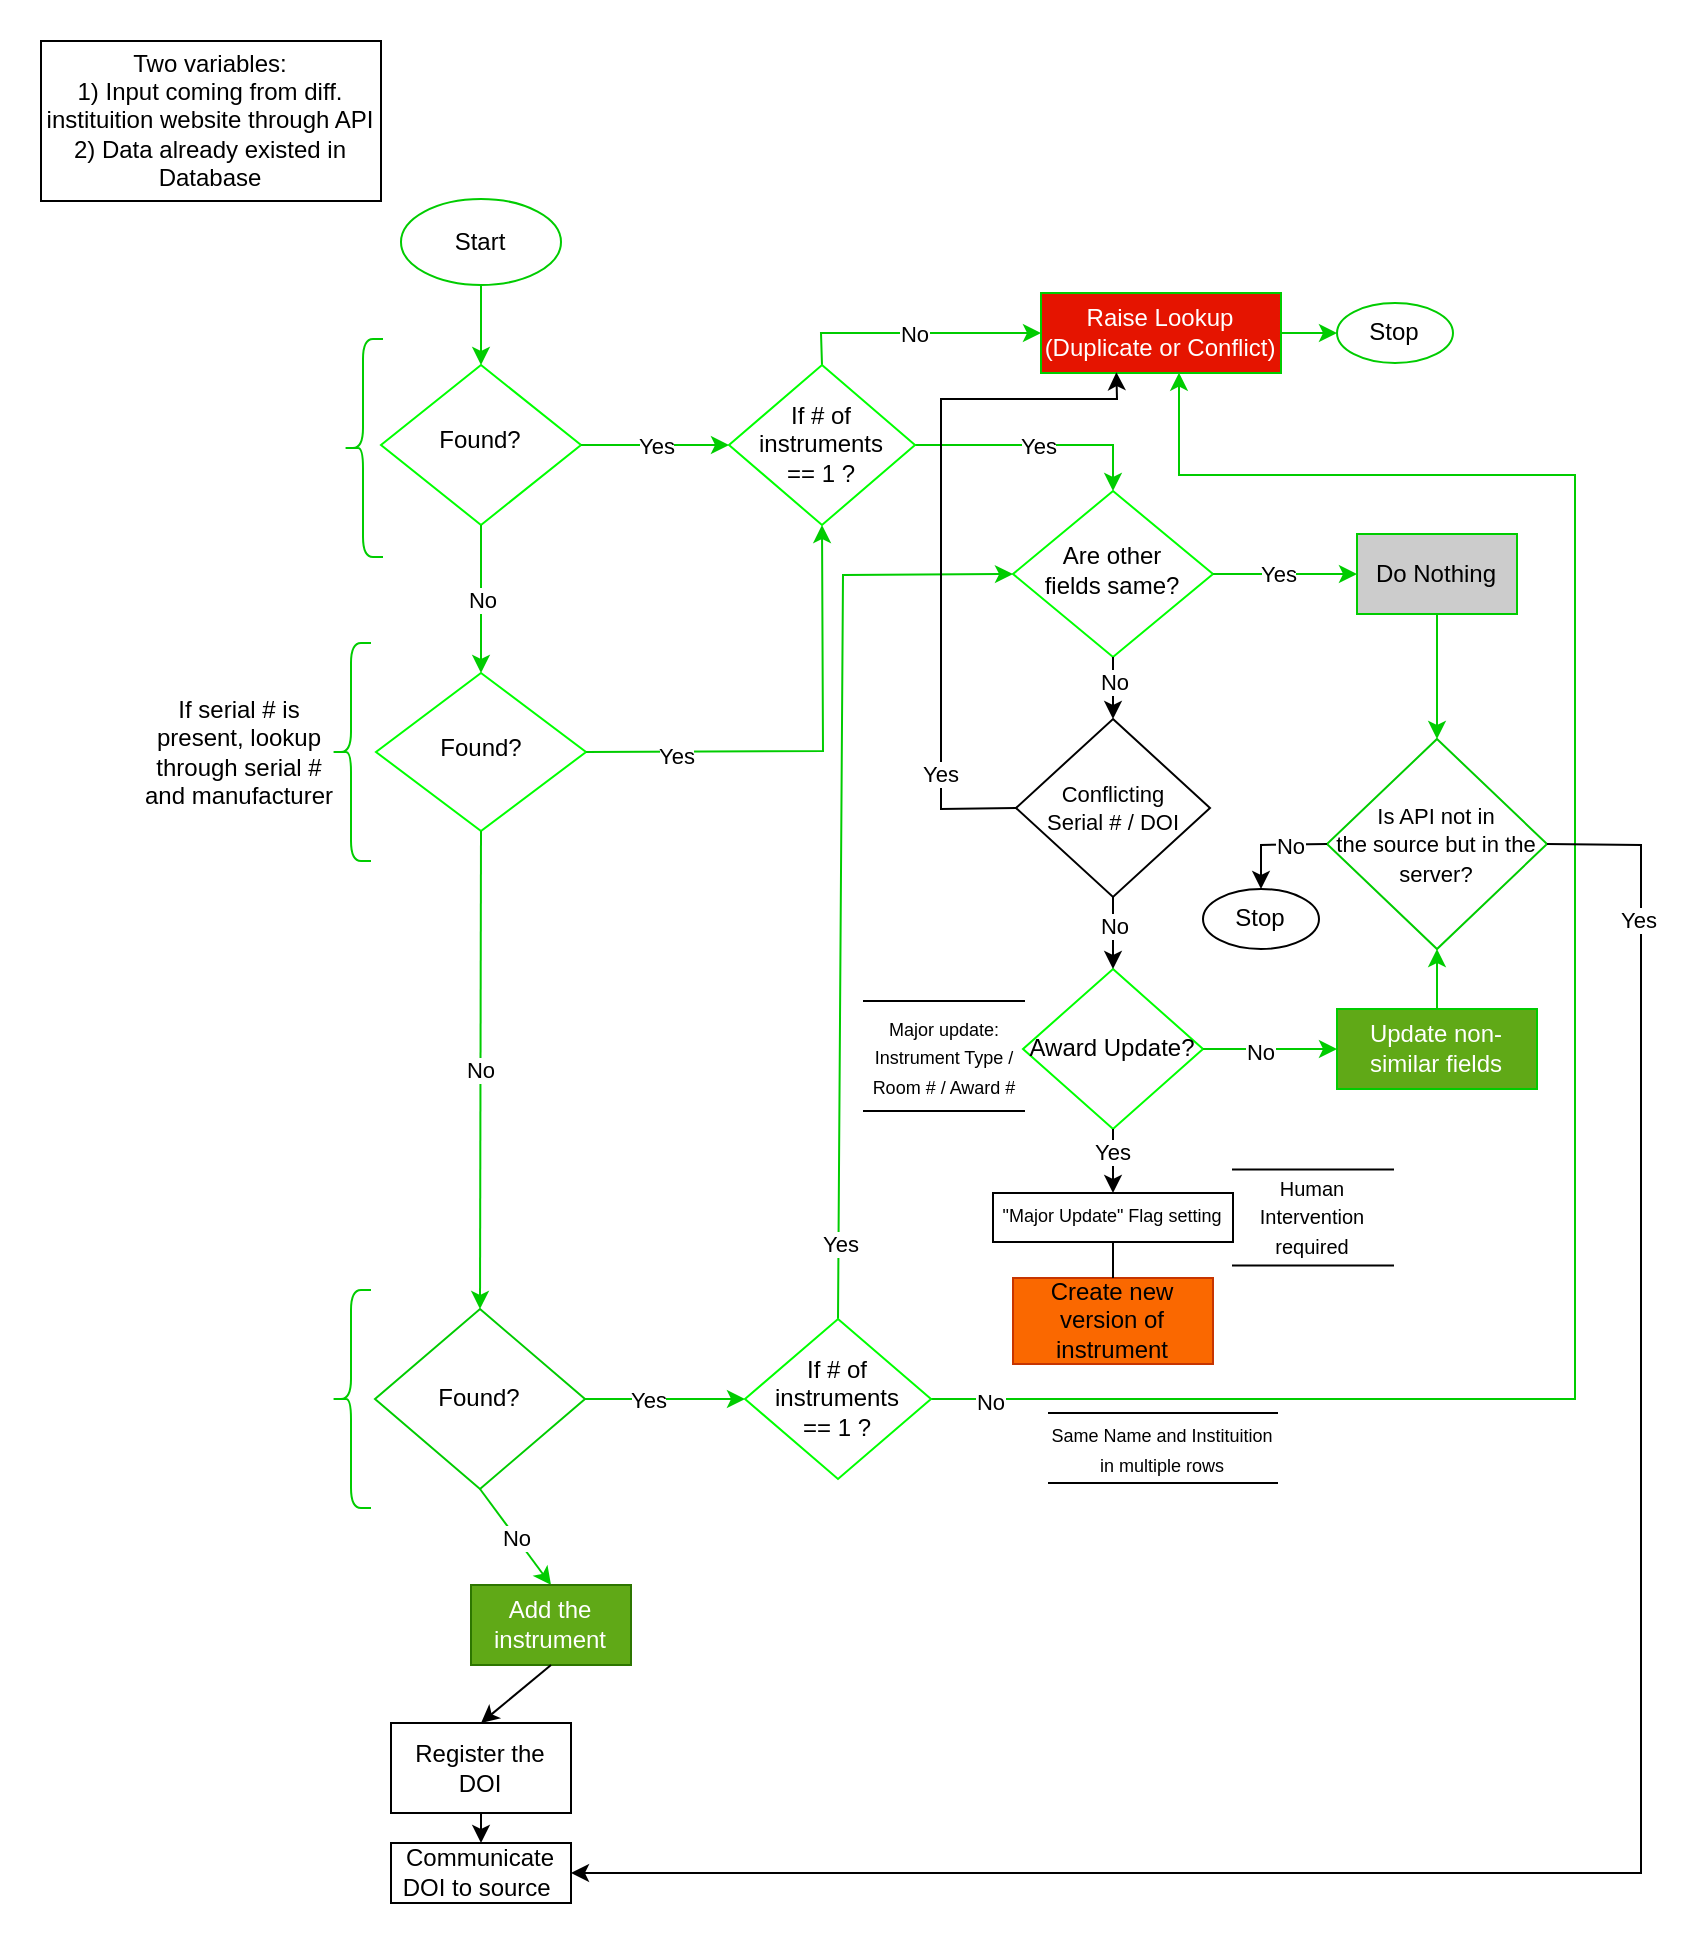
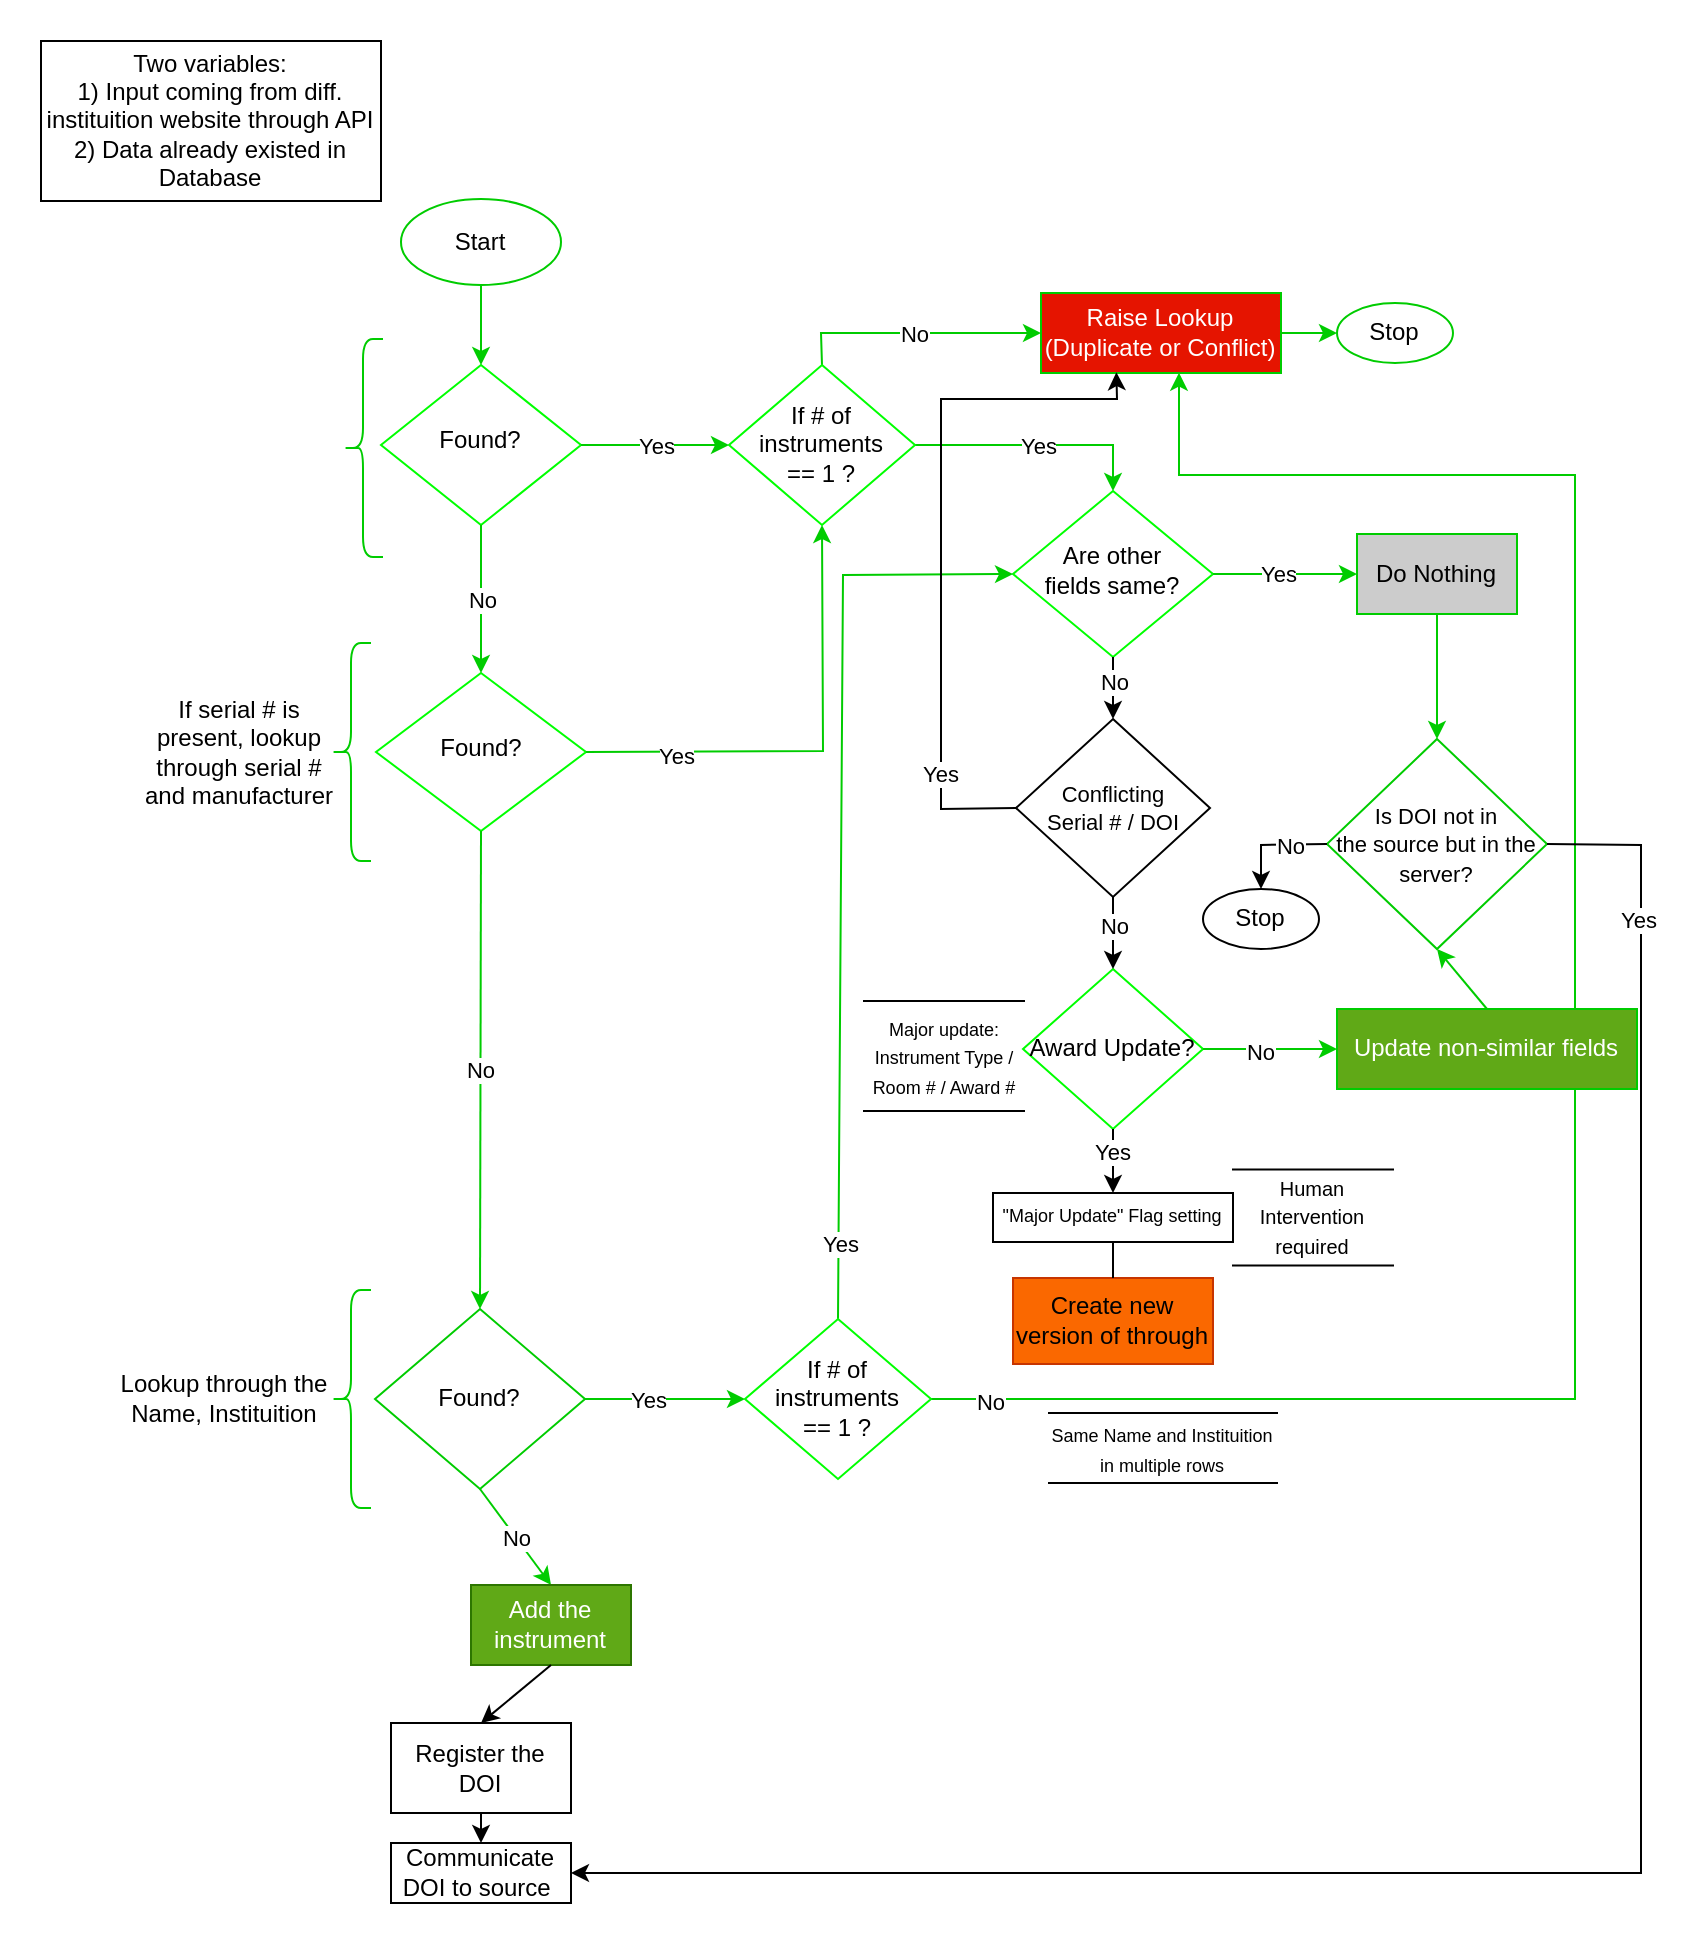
node "Is API not in the source but in the server?": label "Is API not in the source but in the server?" -> "Is DOI not in the source but in the server?"
node "Update non-similar fields": size 200x80 -> 300x80
node "Create new version of instrument": label "Create new version of instrument" -> "Create new version of through"
node "Lookup through the Name, Instituition": added
